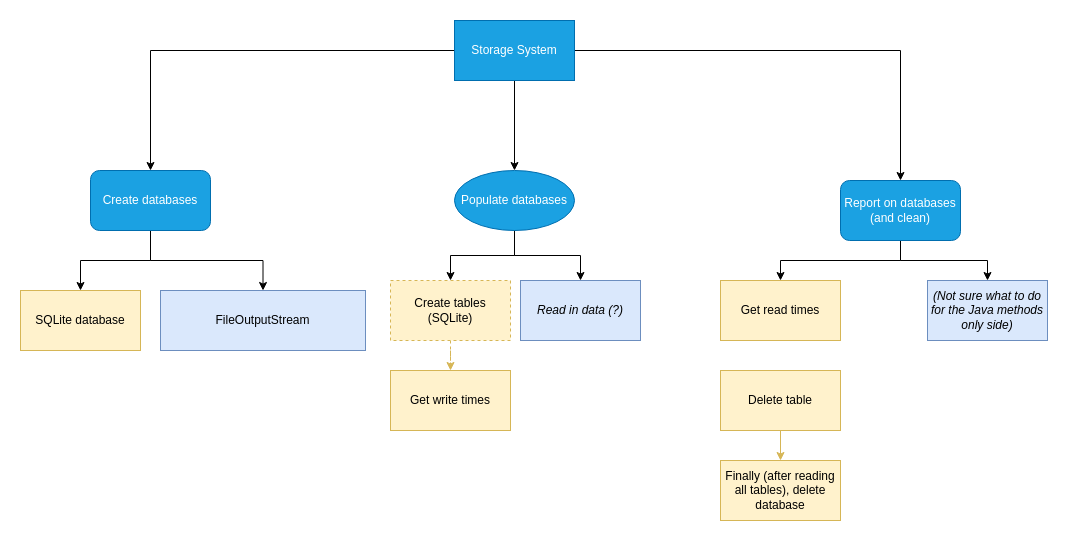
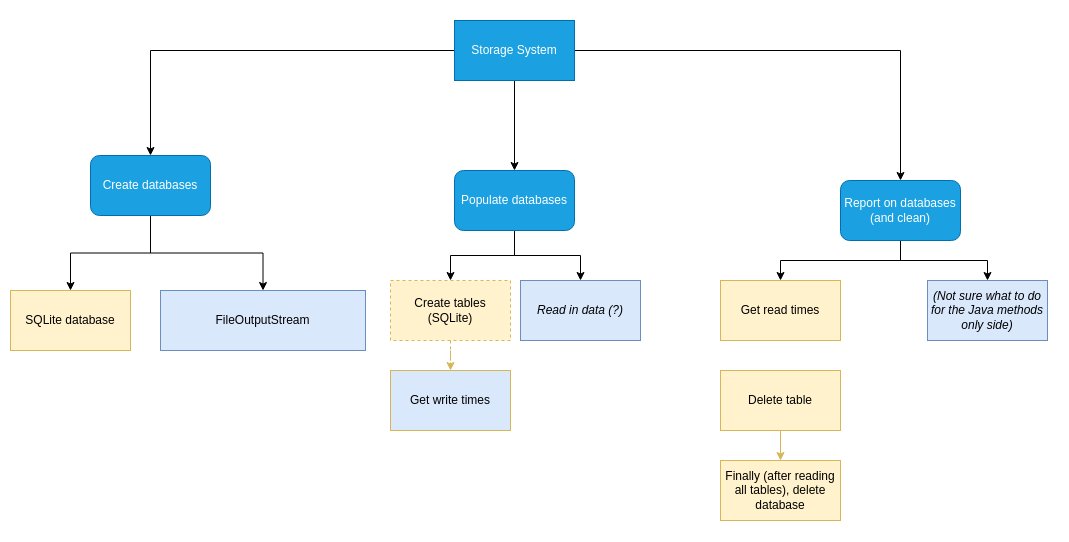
node "Create databases": moved (151, 201) -> (151, 186)
node "Populate databases": shape ellipse -> rounded rectangle
node "SQLite database": moved (81, 321) -> (71, 321)
node "Get write times": fillcolor #fff2cc -> #dae8fc
